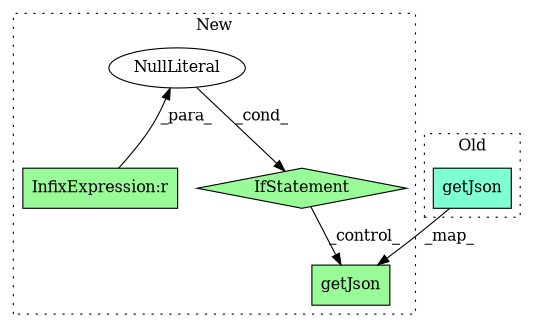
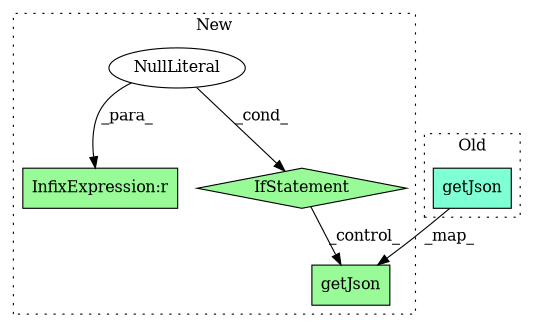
edge "InfixExpression:r" -> "NullLiteral": reversed
